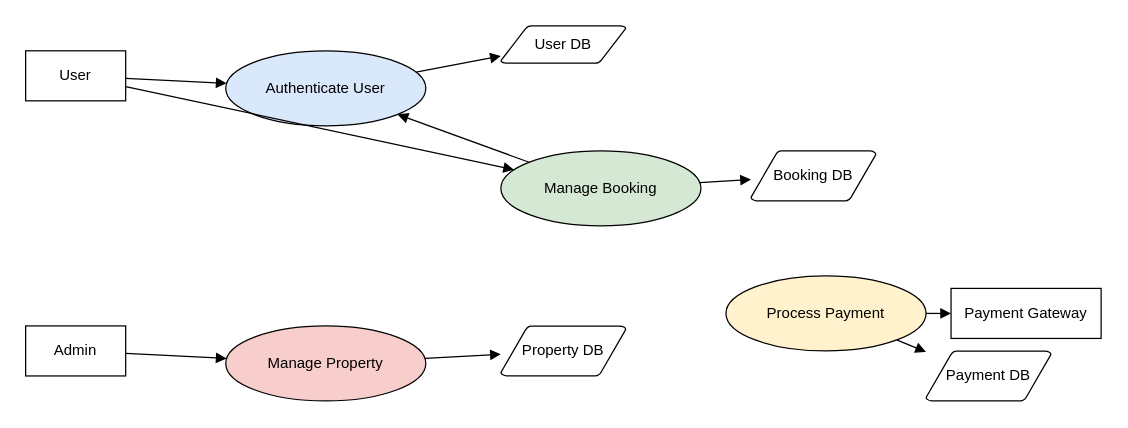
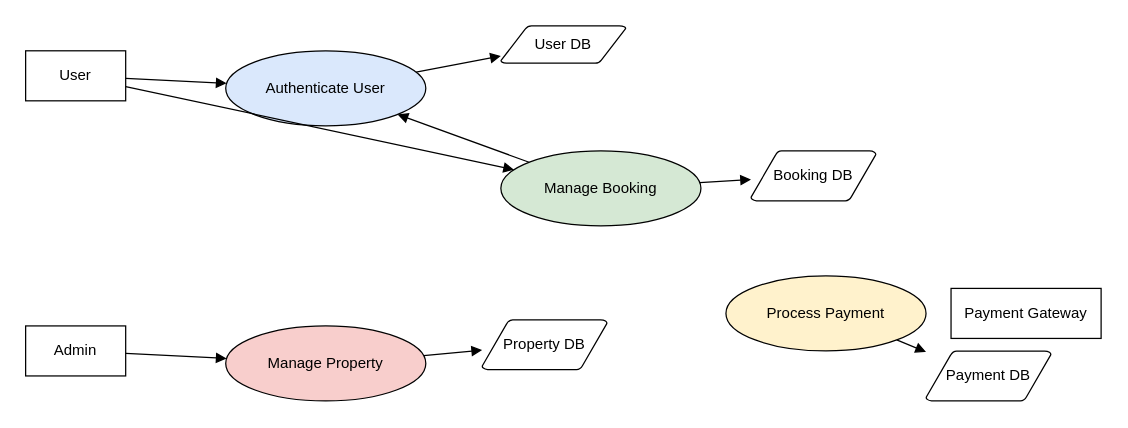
edge "Process Payment" -> "Payment Gateway": removed
node "Property DB": moved (563, 351) -> (544, 344)
